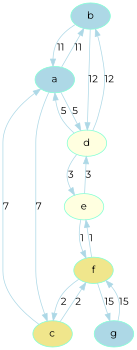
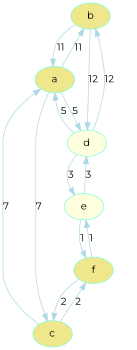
node "b": fillcolor lightblue -> khaki
node "a": fillcolor lightblue -> khaki
node "g": removed
